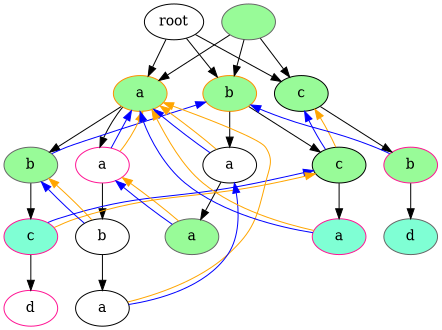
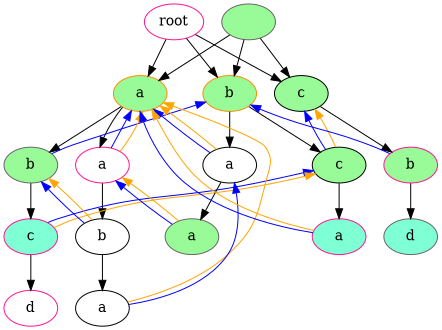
node "root": color black -> deeppink
